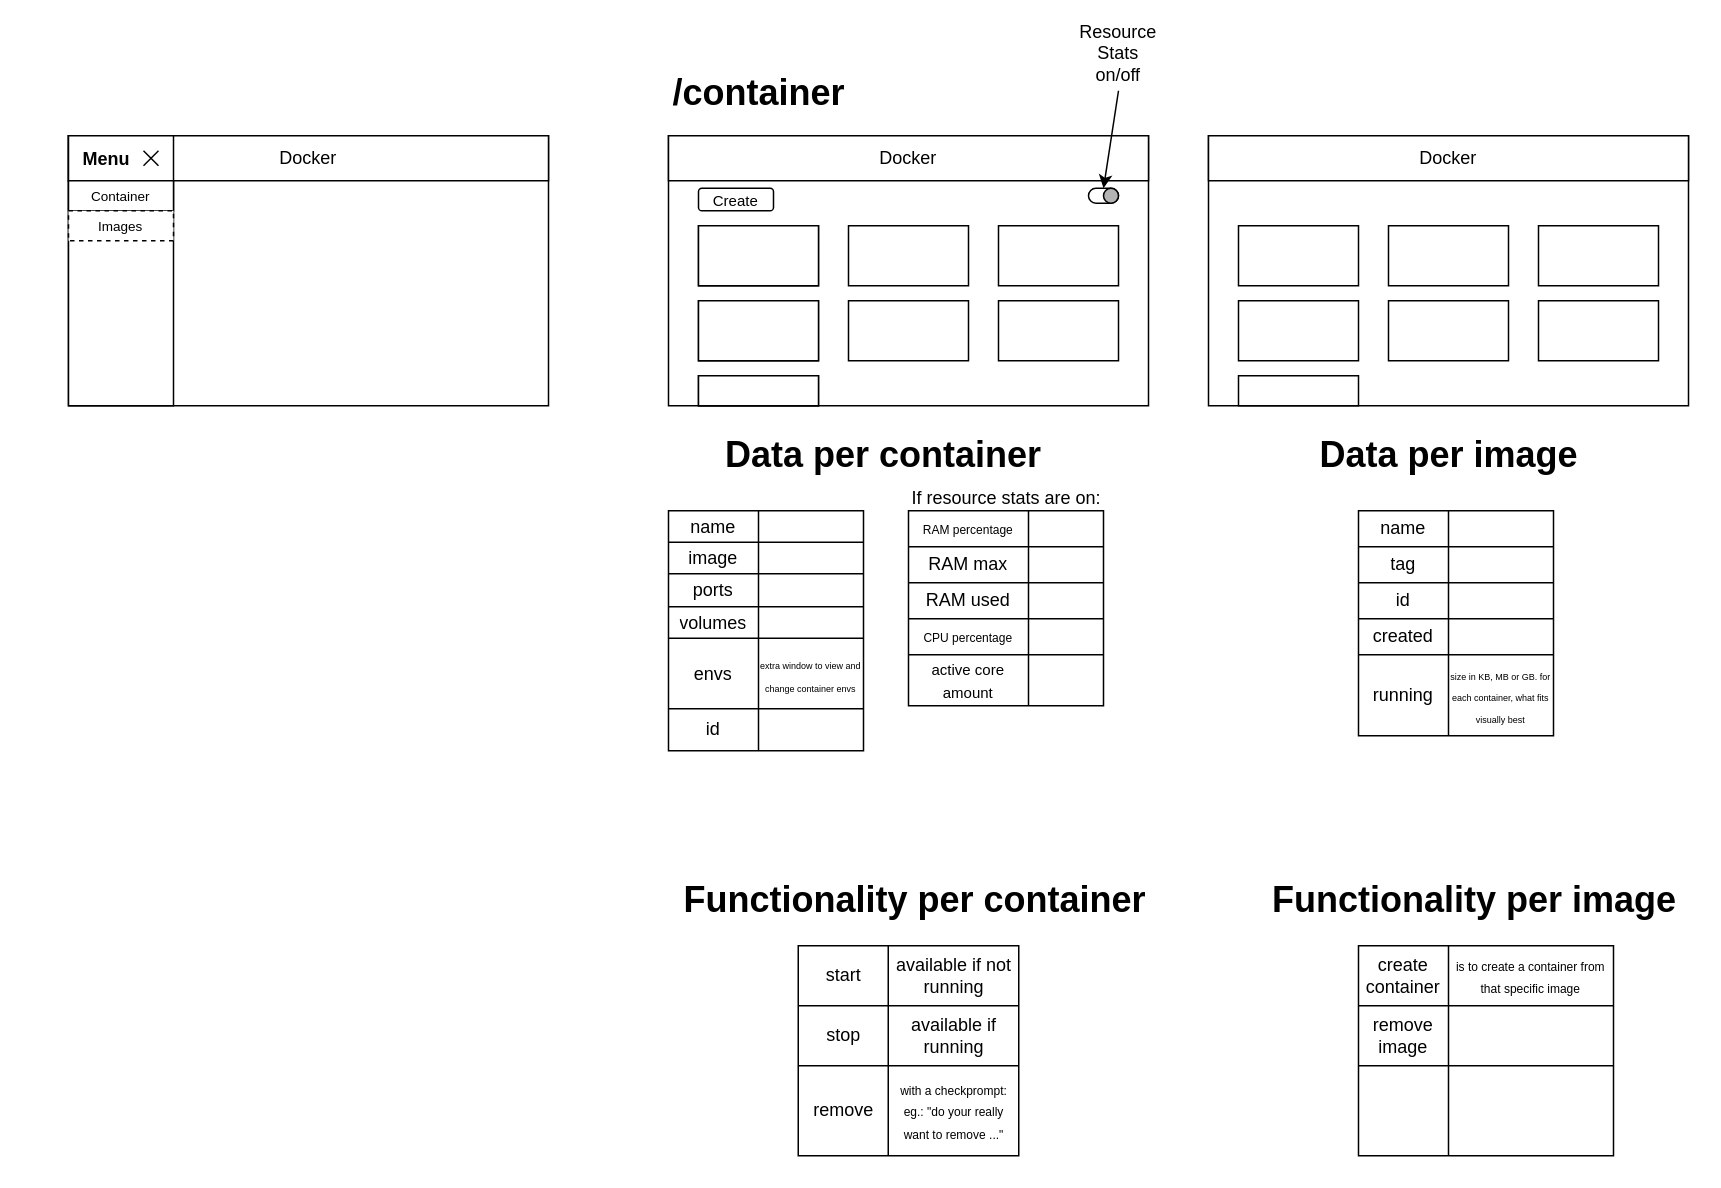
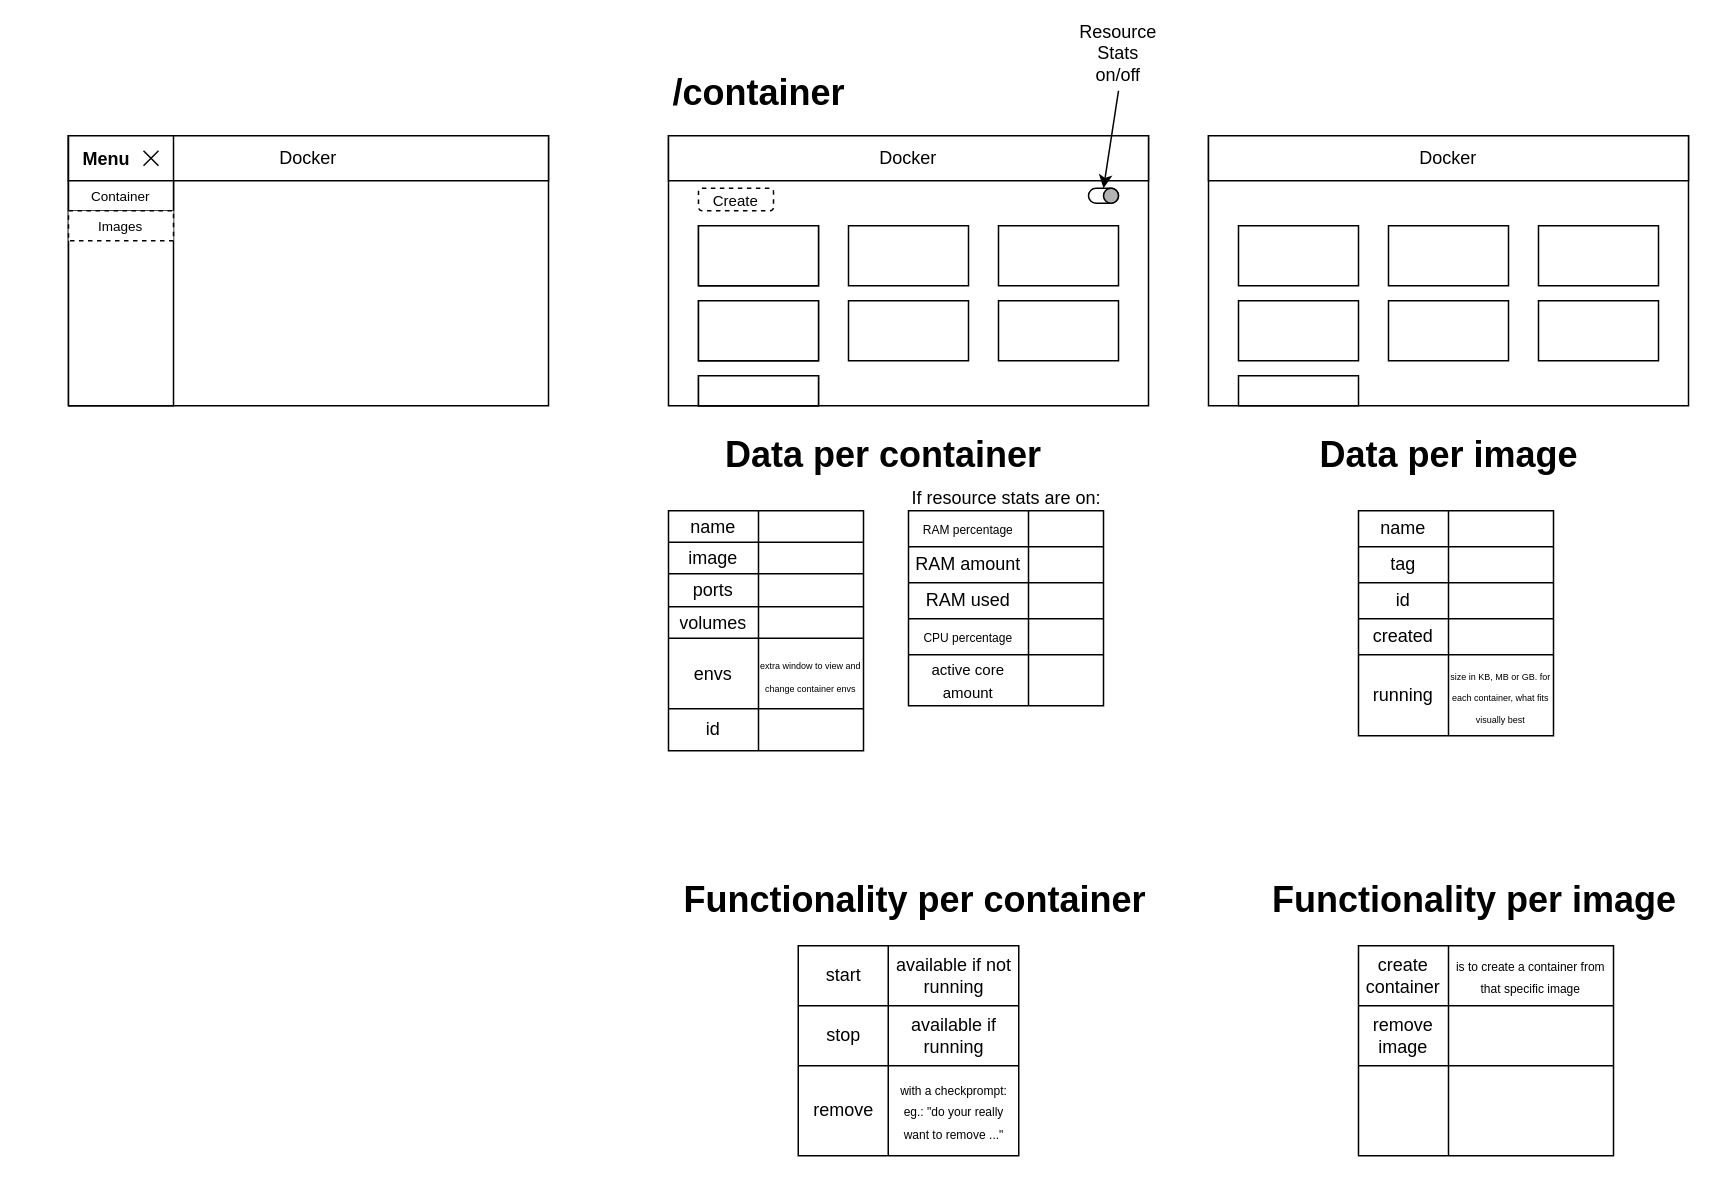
node "Create": style solid -> dashed
node "RAM max": label "RAM max" -> "RAM amount"
